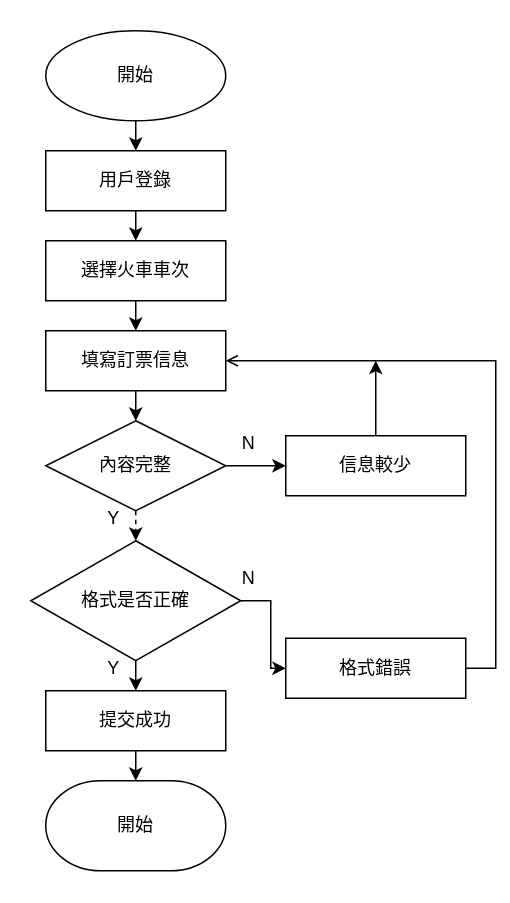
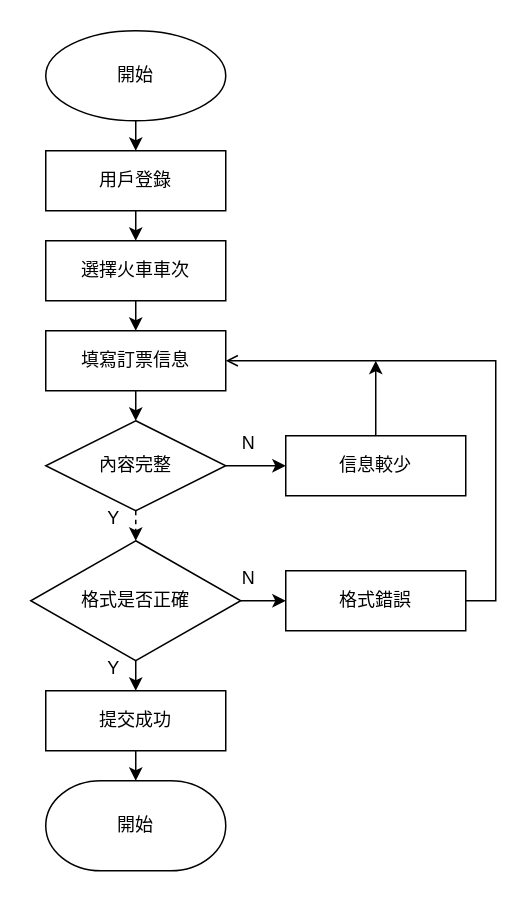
node "格式錯誤": moved (376, 668) -> (376, 601)
